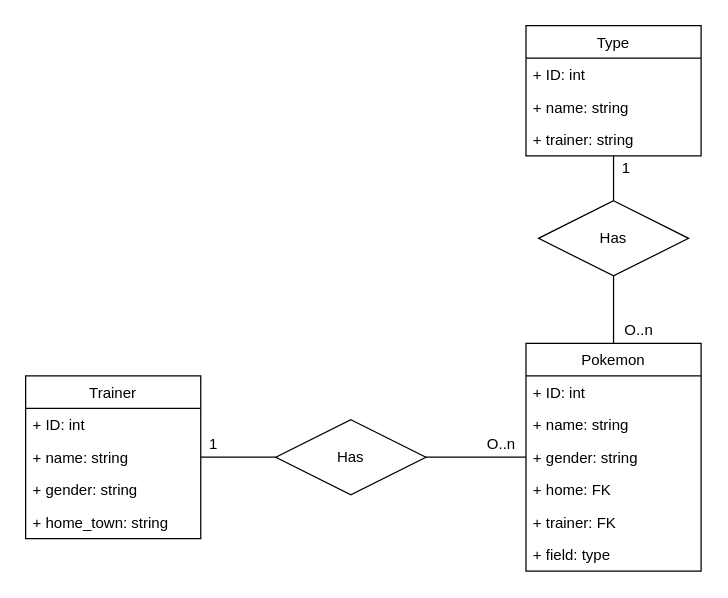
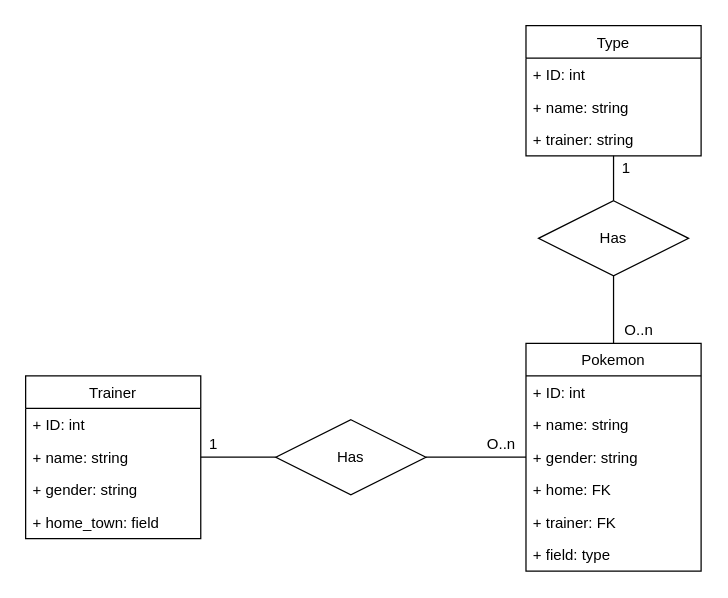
node "+ home_town: string": label "+ home_town: string" -> "+ home_town: field"
